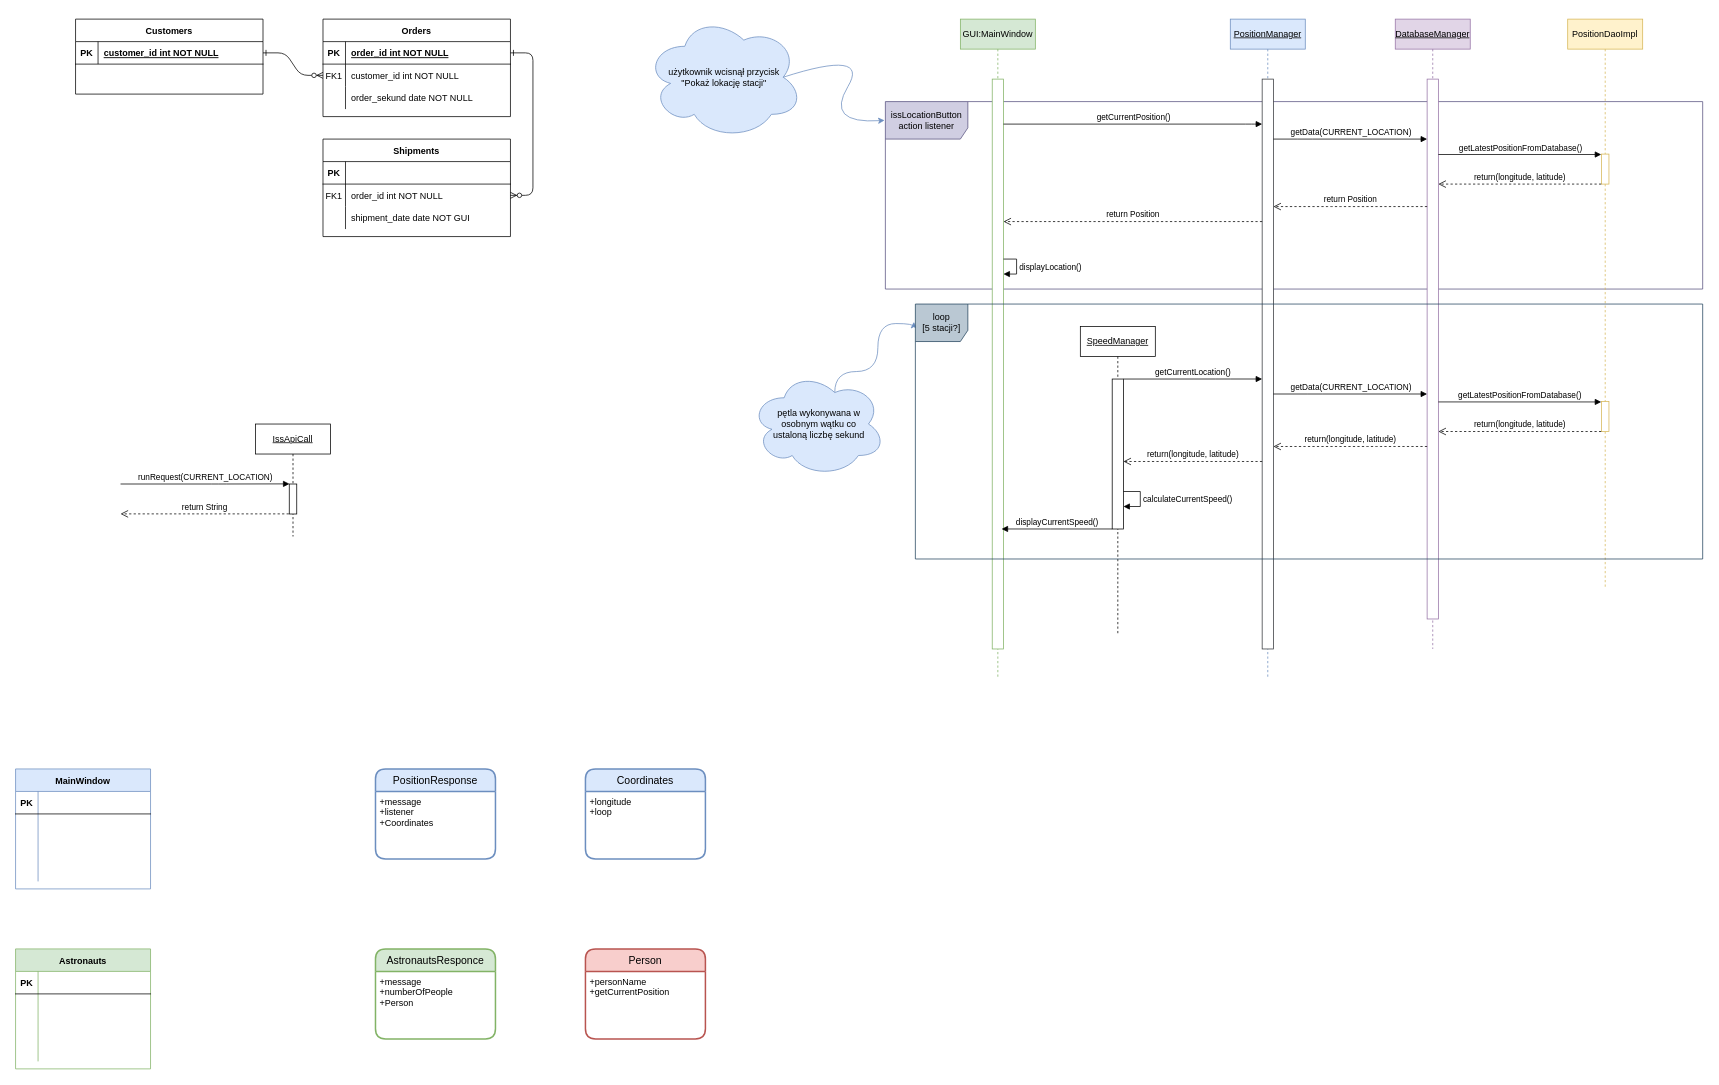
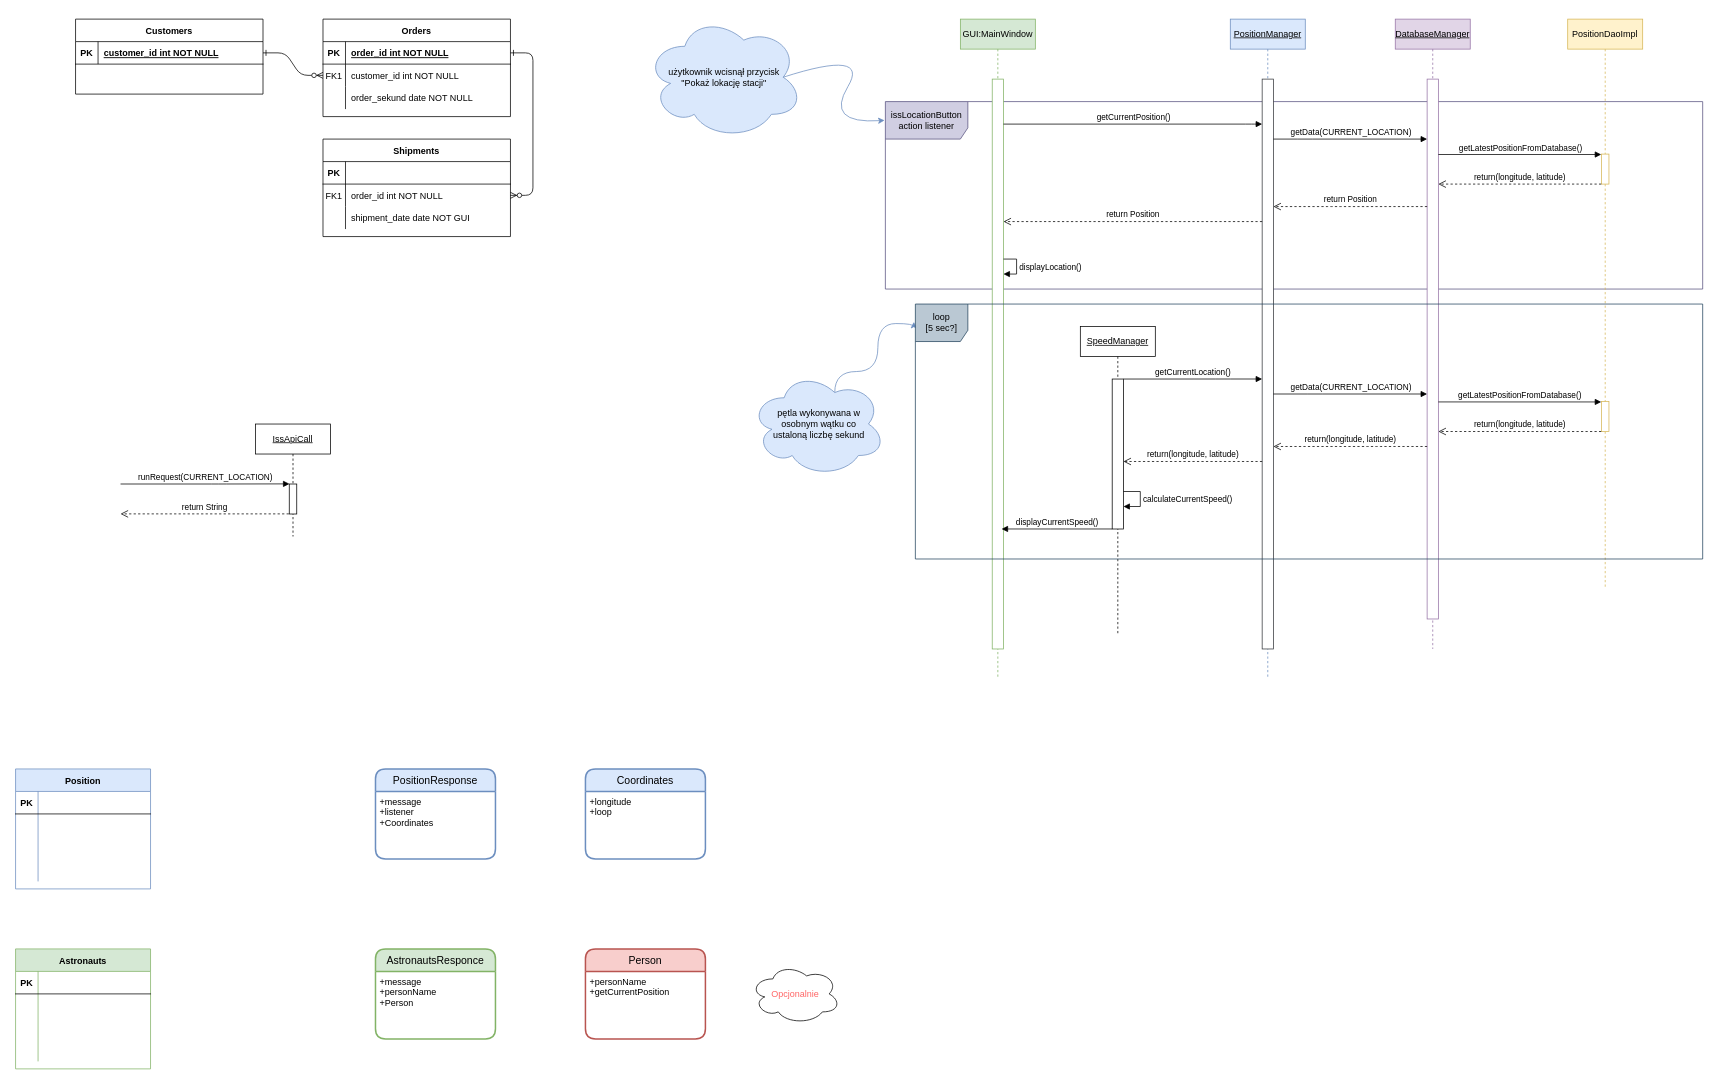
node "loop [5 stacji?]": label "loop [5 stacji?]" -> "loop [5 sec?]"
node "MainWindow": label "MainWindow" -> "Position"
node "+message +numberOfPeople +Person": label "+message +numberOfPeople +Person" -> "+message +personName +Person"
node "Opcjonalnie": added
